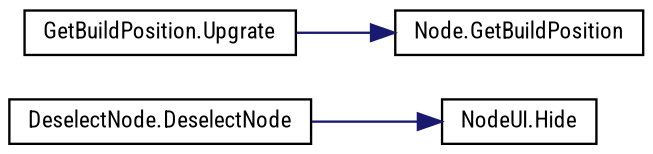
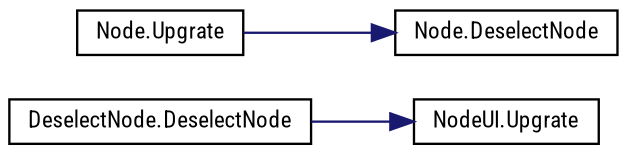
node "GetBuildPosition.Upgrate": label "GetBuildPosition.Upgrate" -> "Node.Upgrate"
node "Node.GetBuildPosition": label "Node.GetBuildPosition" -> "Node.DeselectNode"
node "NodeUI.Hide": label "NodeUI.Hide" -> "NodeUI.Upgrate"
